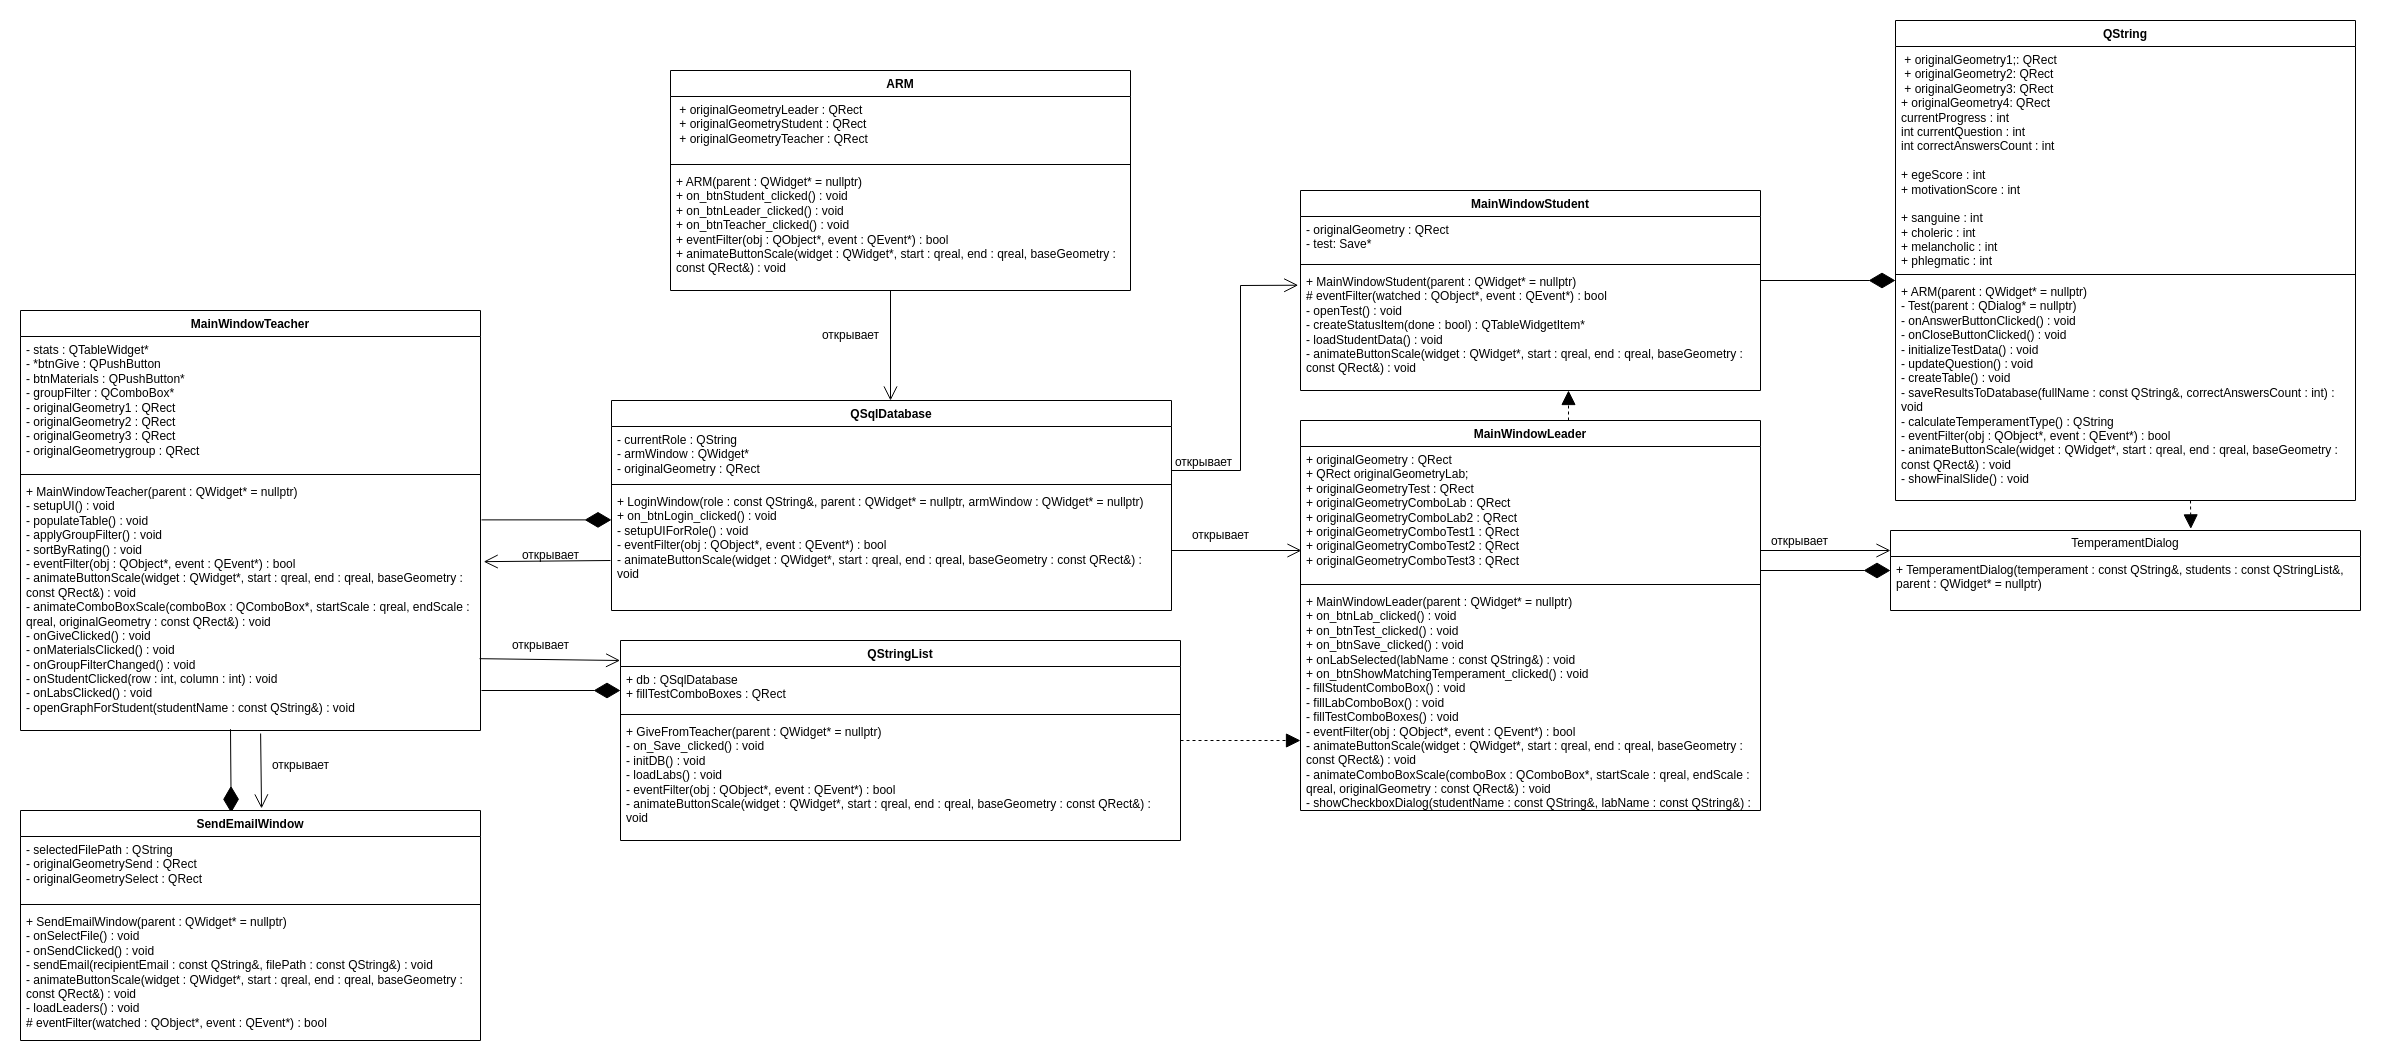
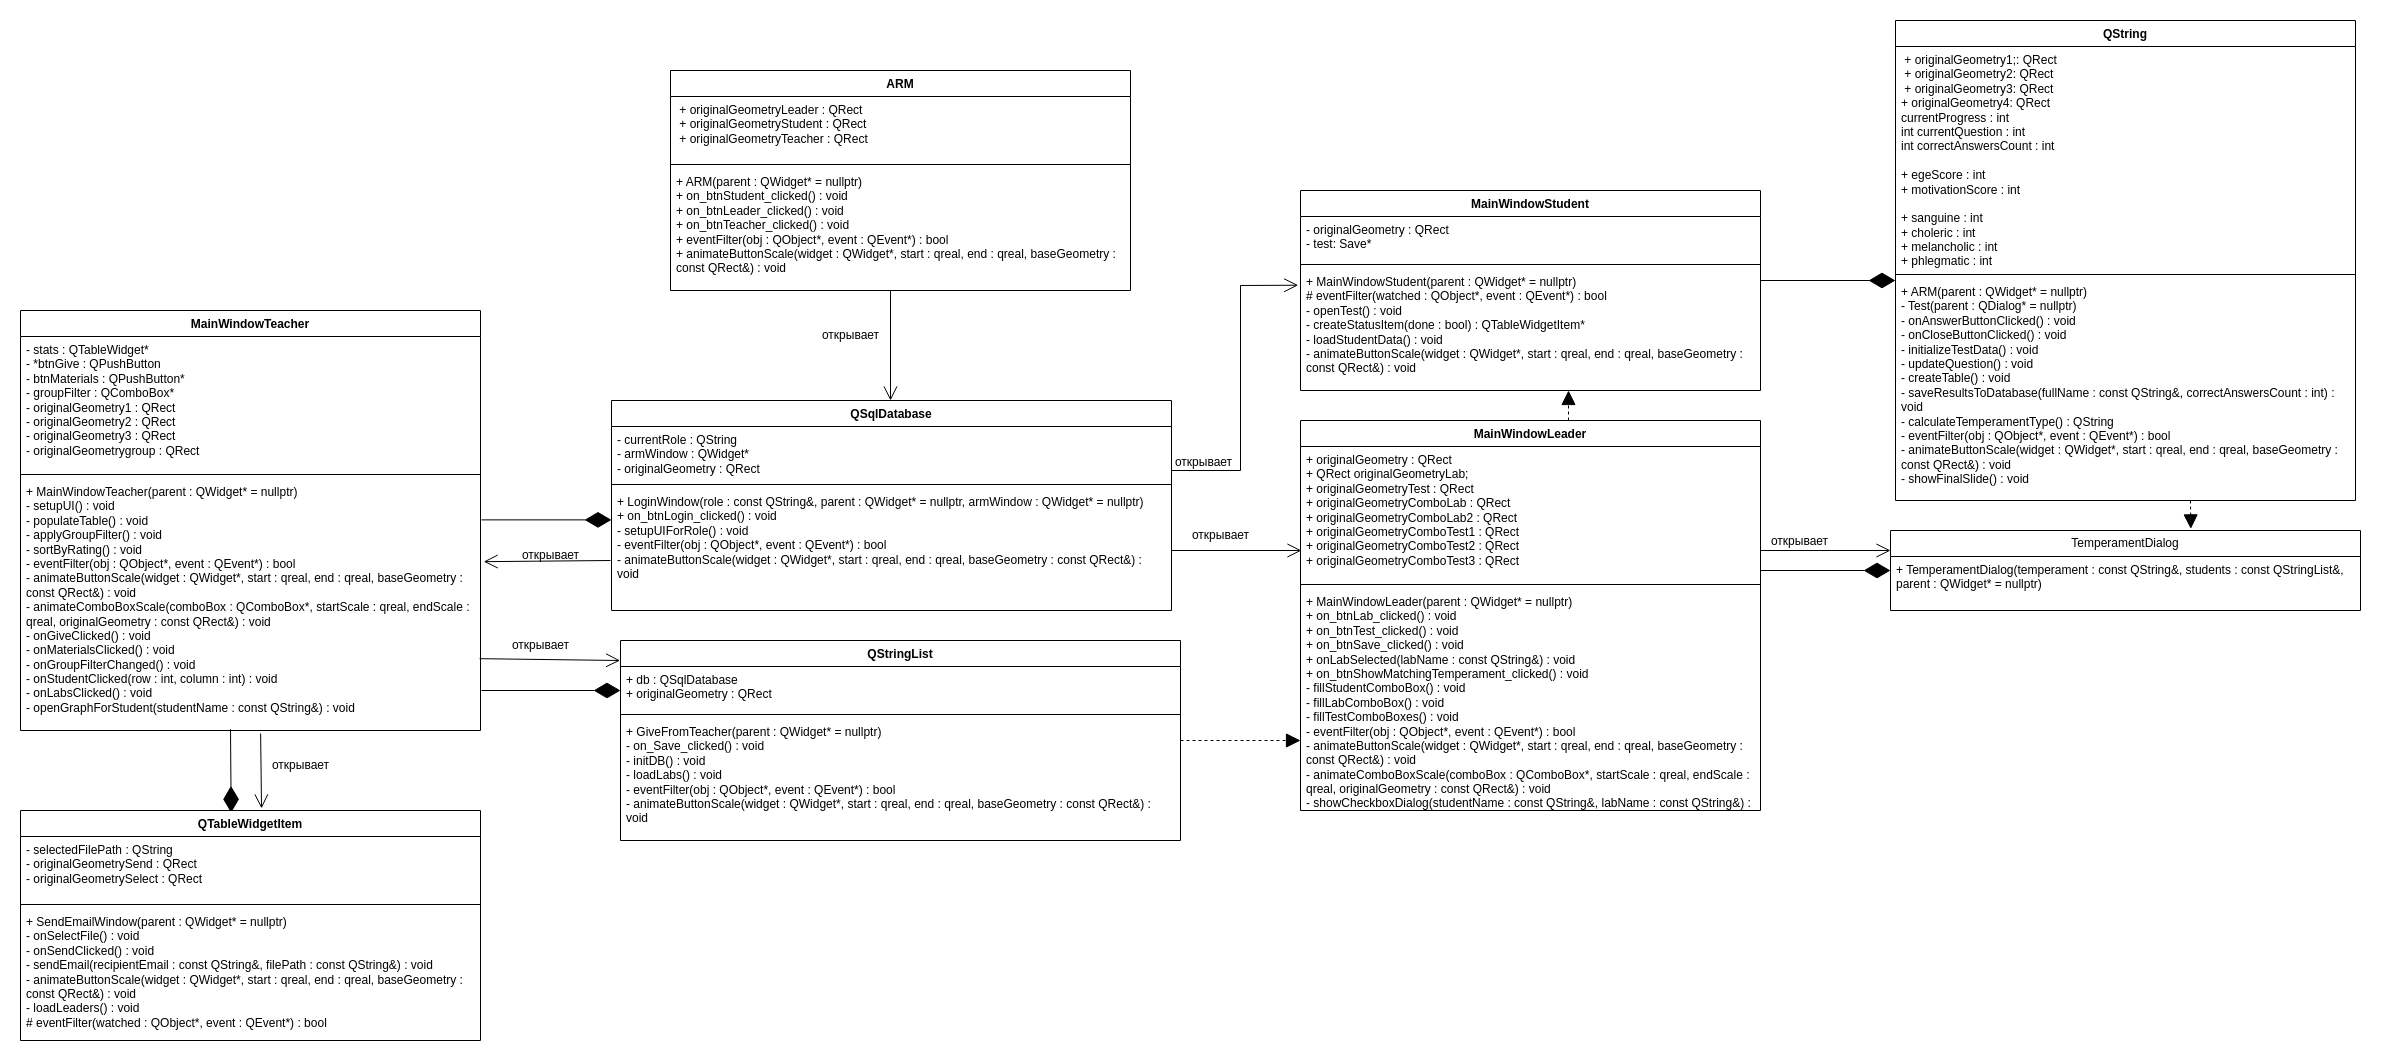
node "+ db : QSqlDatabase + fillTestComboBoxes : QRect": label "+ db : QSqlDatabase + fillTestComboBoxes : QRect" -> "+ db : QSqlDatabase + originalGeometry : QRect"
node "SendEmailWindow": label "SendEmailWindow" -> "QTableWidgetItem"
